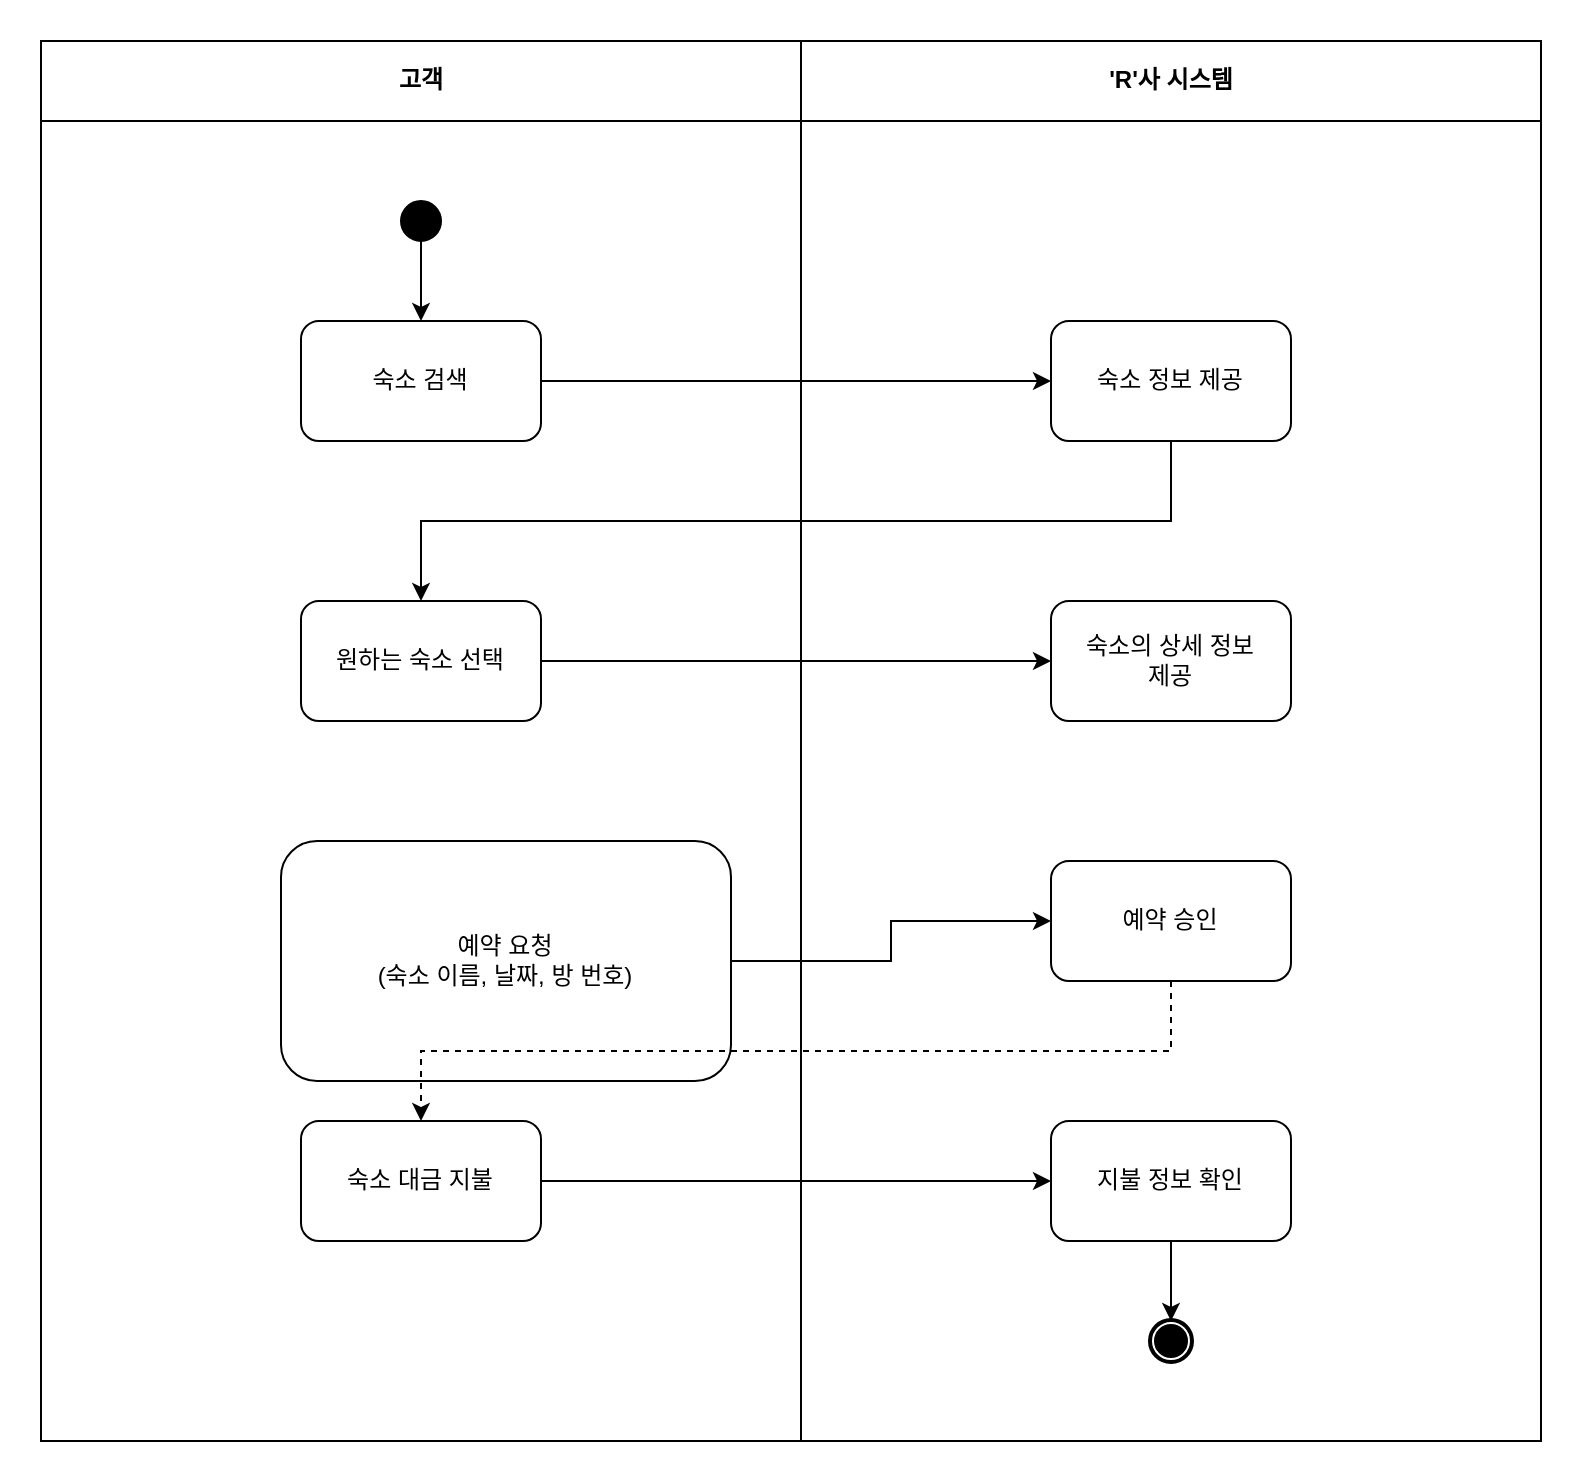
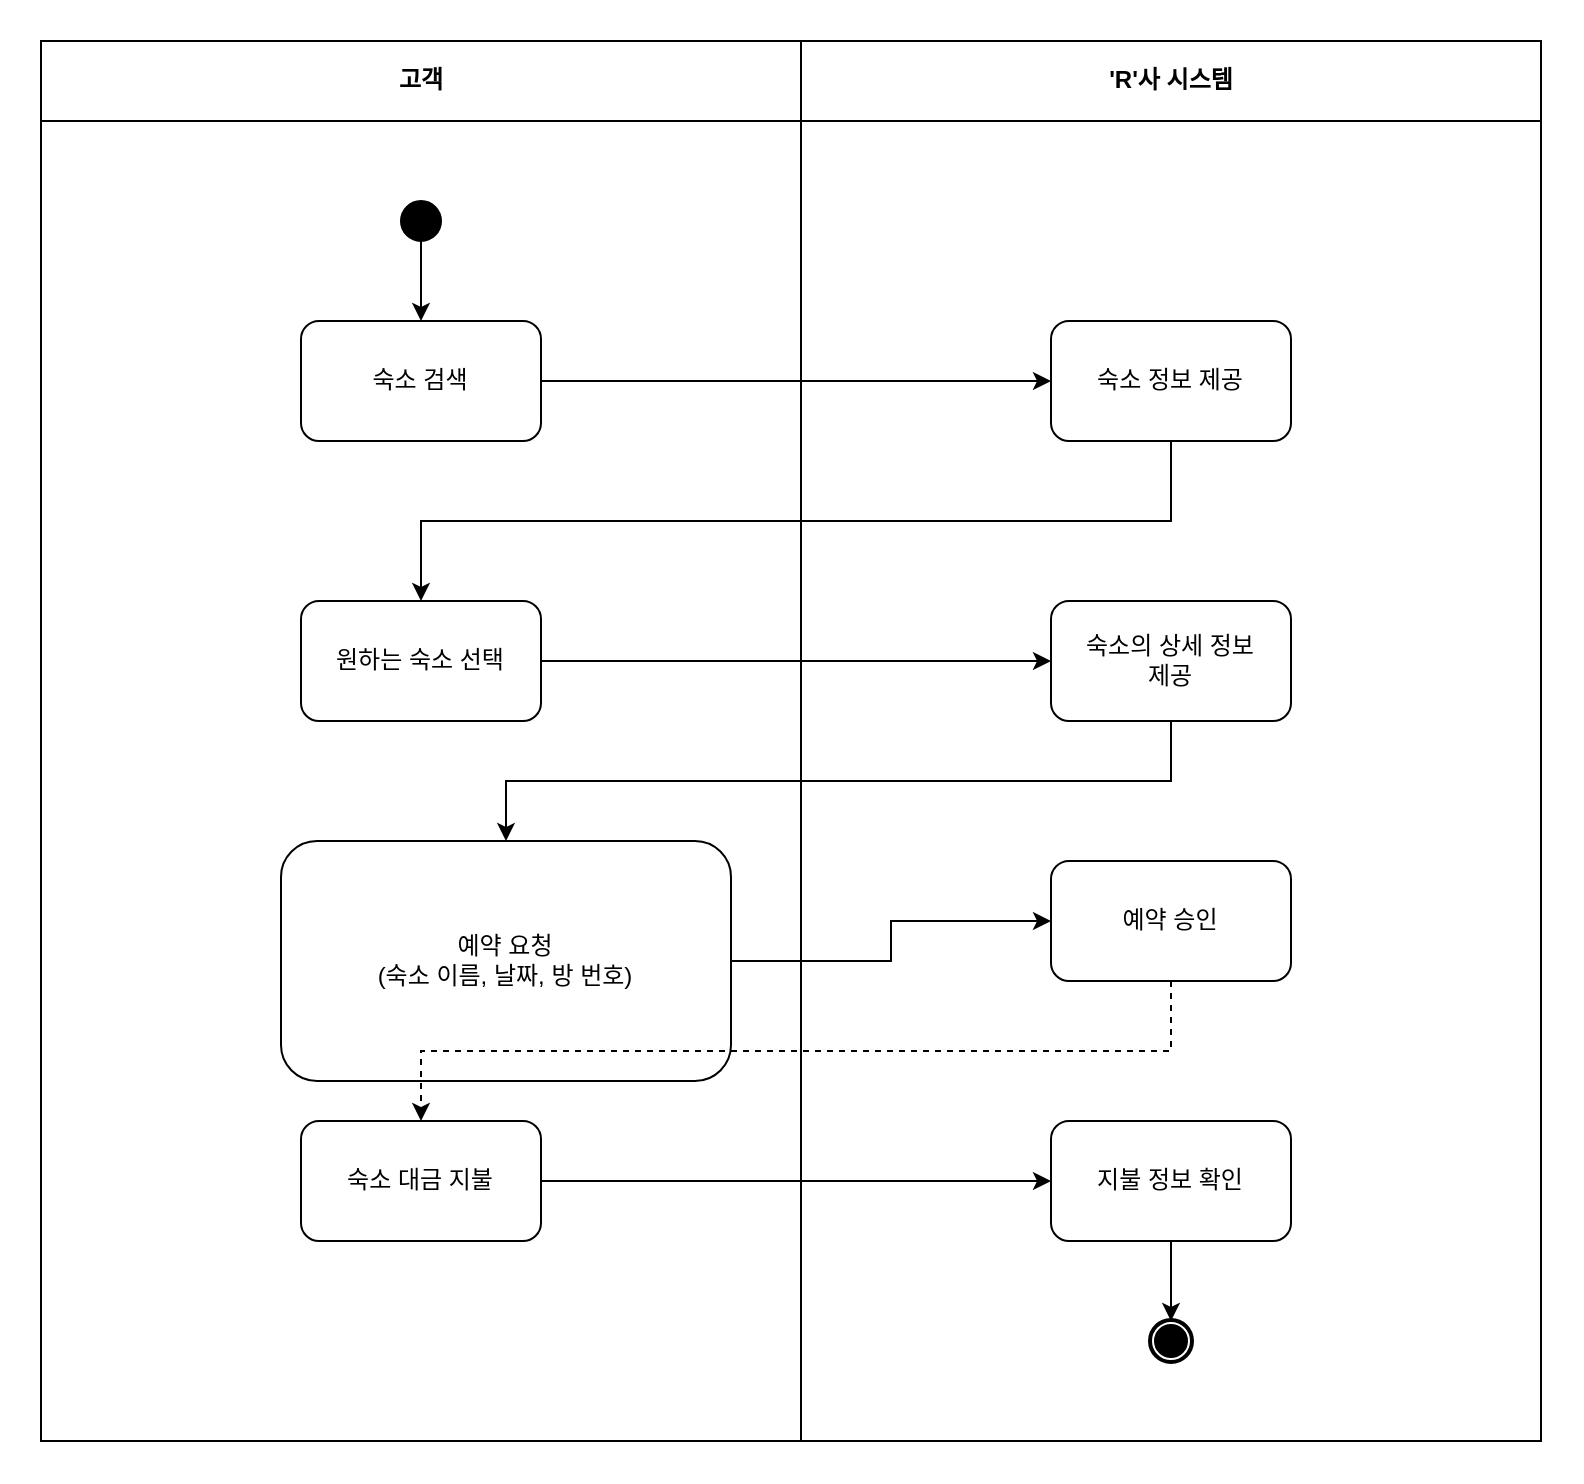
edge "숙소의 상세 정보 제공" -> "예약 요청 (숙소 이름, 날짜, 방 번호)": added
